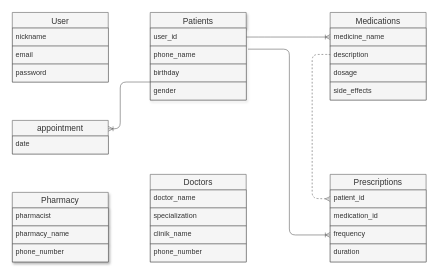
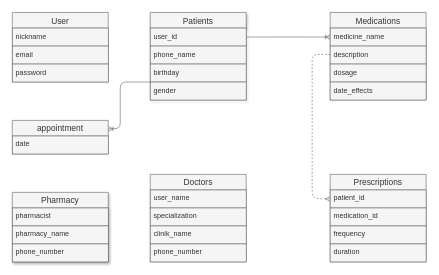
node "side_effects": label "side_effects" -> "date_effects"
edge "phone_name" -> "frequency": removed
node "doctor_name": label "doctor_name" -> "user_name"
